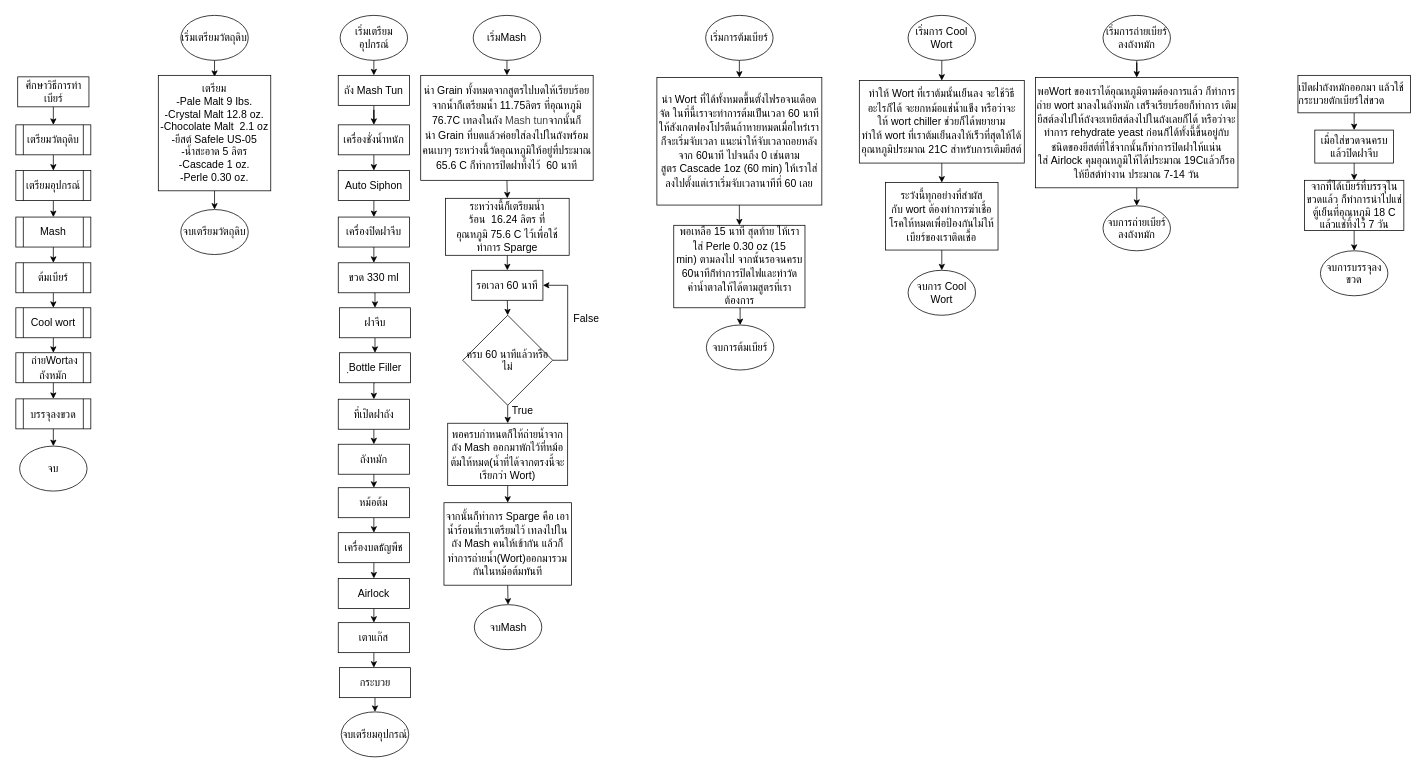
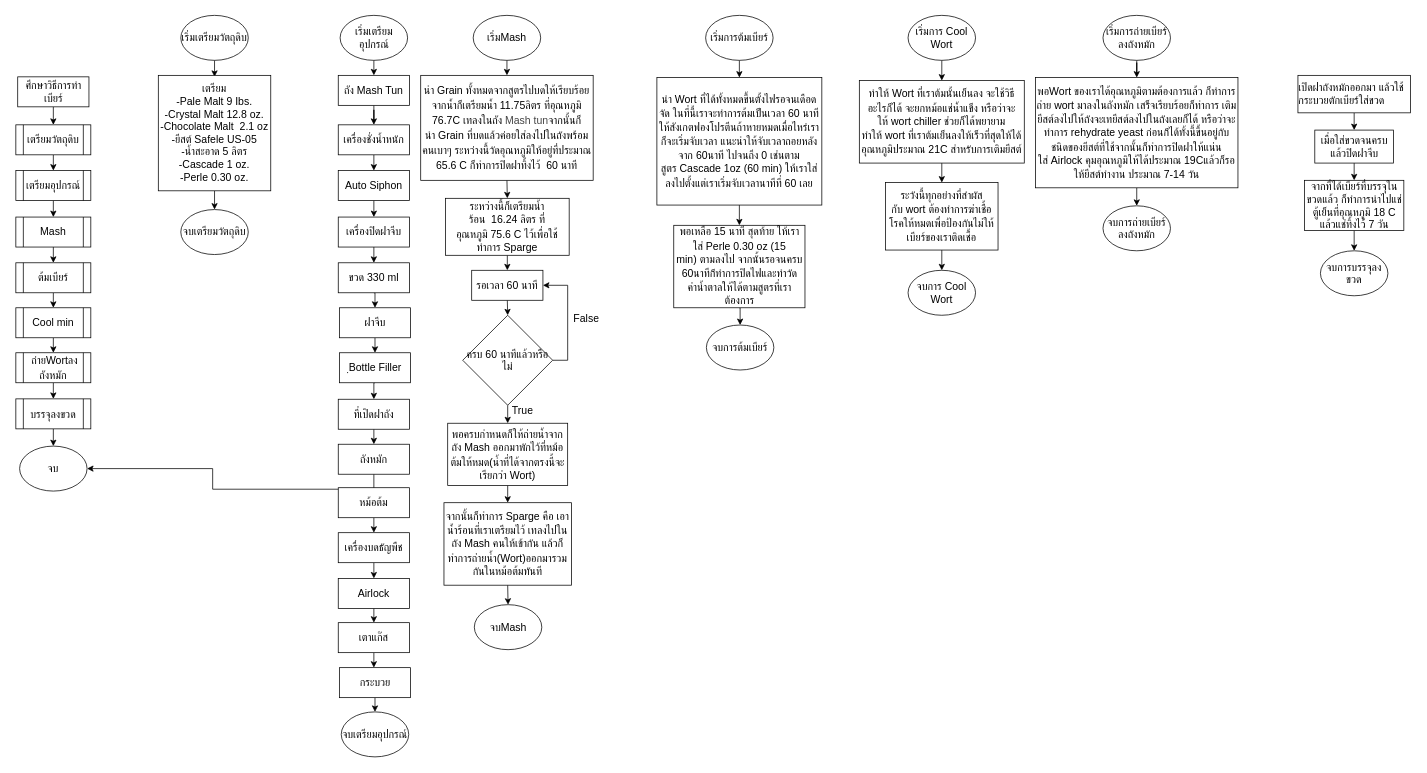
node "Cool wort": label "Cool wort" -> "Cool min"
edge "ถังหมัก" -> "หม้อต้ม": now "ถังหมัก" -> "จบ"
